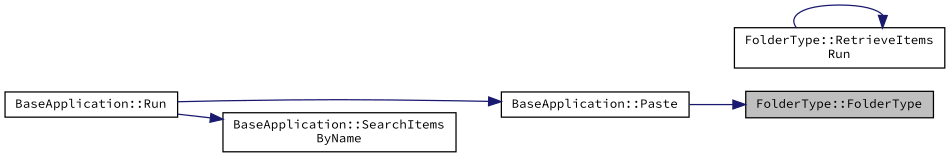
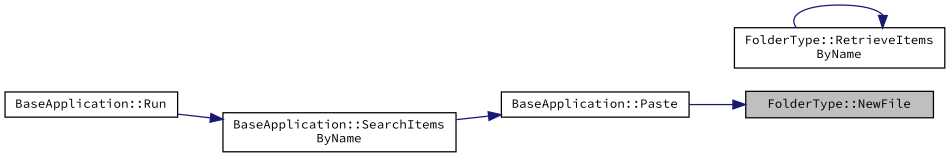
node "FolderType::RetrieveItems Run": label "FolderType::RetrieveItems Run" -> "FolderType::RetrieveItems ByName"
edge "BaseApplication::Run" -> "BaseApplication::Paste": now "BaseApplication::SearchItems ByName" -> "BaseApplication::Paste"
node "FolderType::FolderType": label "FolderType::FolderType" -> "FolderType::NewFile"
